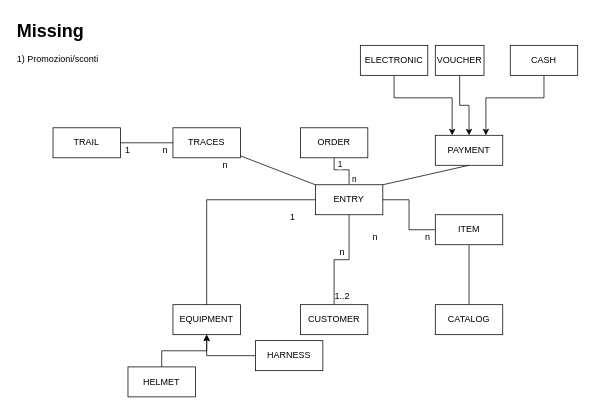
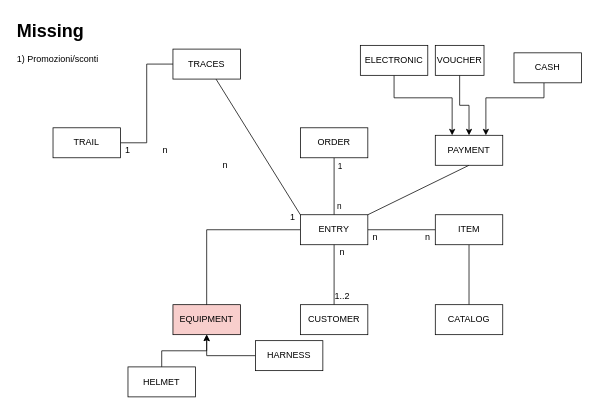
node "CASH": moved (544, 60) -> (548, 68)
node "TRACES": moved (207, 143) -> (207, 64)
node "ENTRY": moved (349, 200) -> (334, 230)
node "EQUIPMENT": fillcolor #ffffff -> #f8cecc
